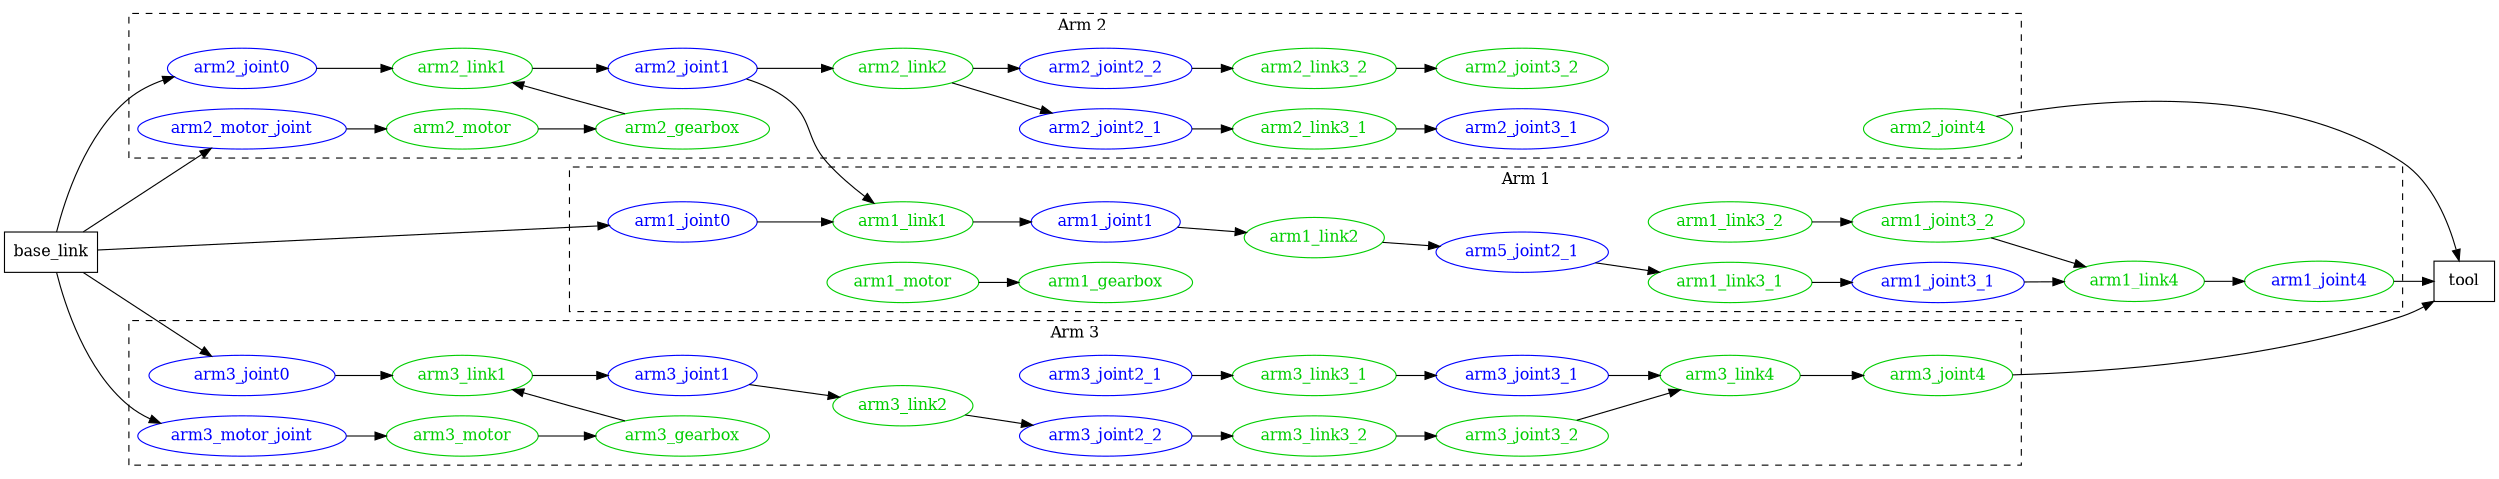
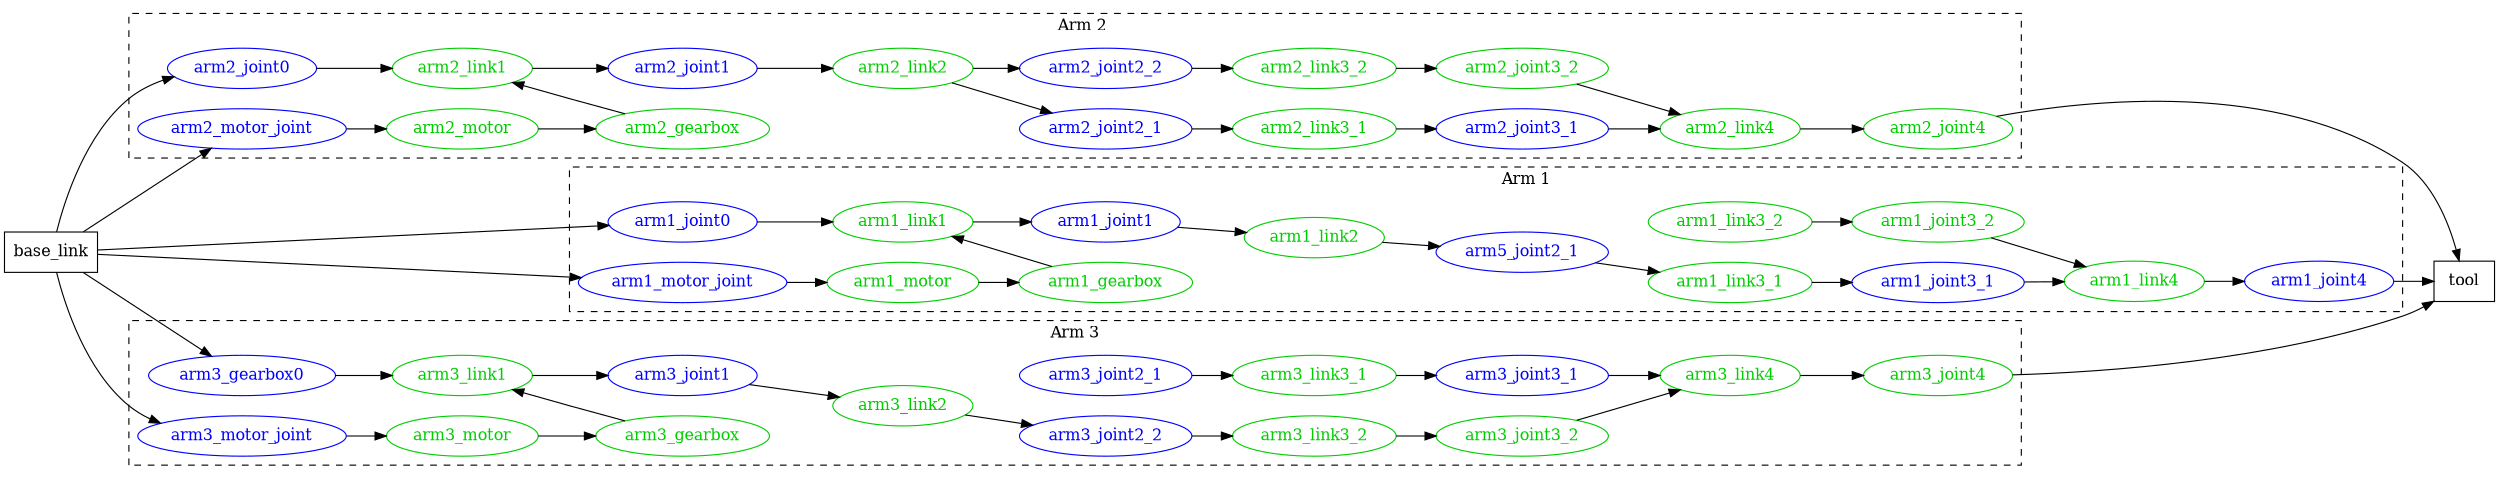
node "arm2_link4": added
edge "arm2_joint1" -> "arm1_link1": now "arm1_gearbox" -> "arm1_link1"
node "arm1_joint4": color green3 -> blue
node "arm1_motor_joint": added
node "arm3_joint0": label "arm3_joint0" -> "arm3_gearbox0"
